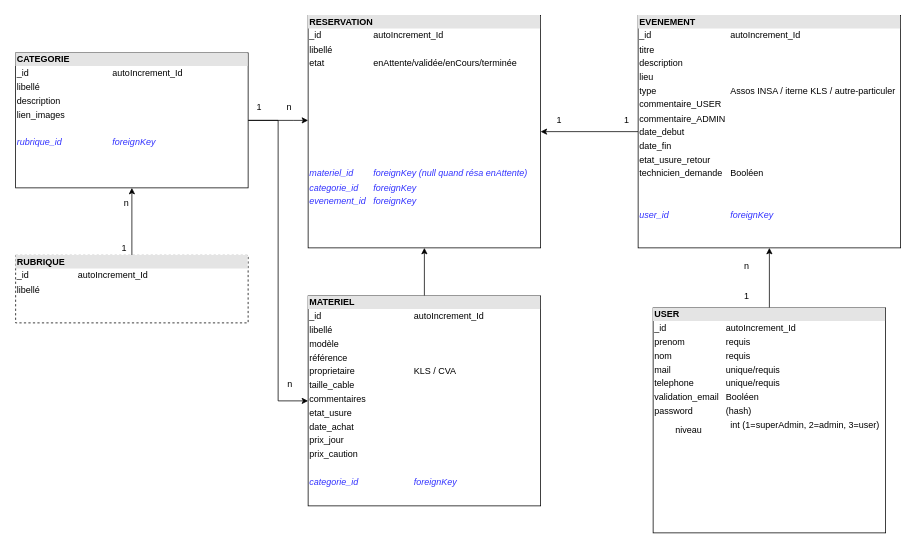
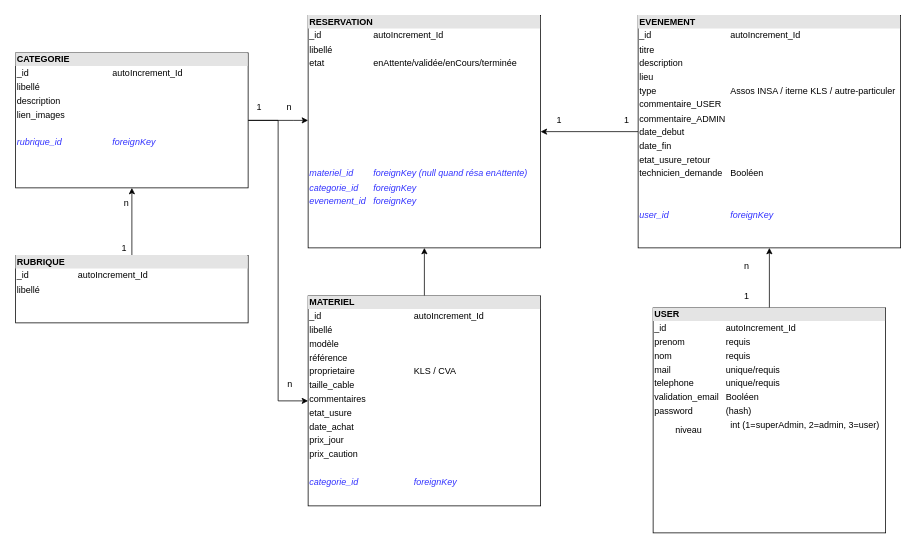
node "RUBRIQUE _id autoIncrement_Id libellé": style dashed -> solid
